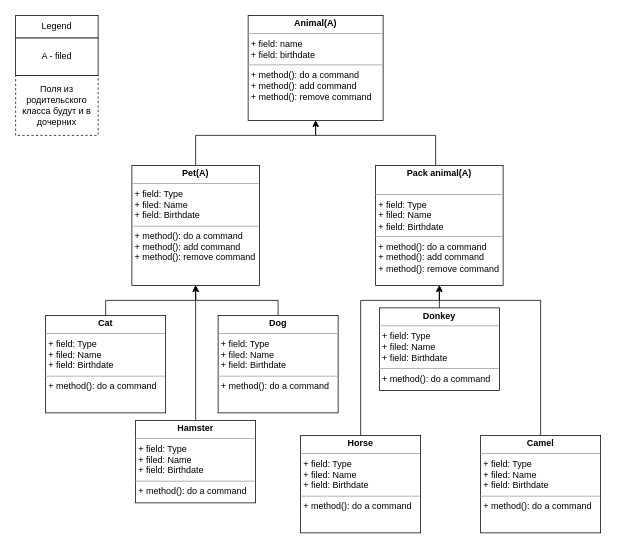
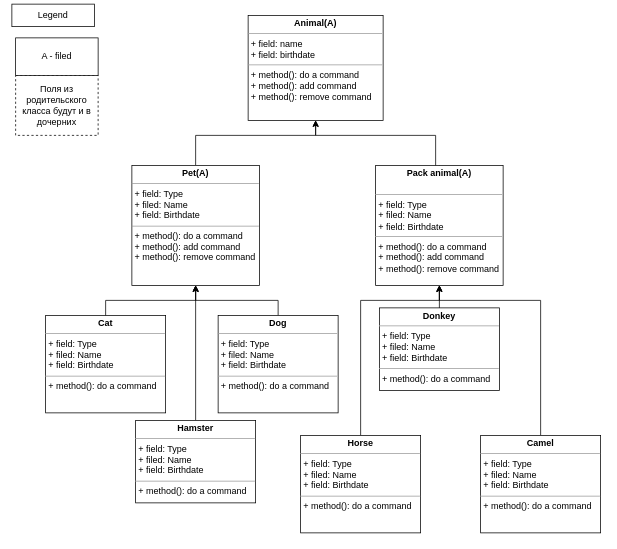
node "Legend": moved (57, 27) -> (53, 15)
